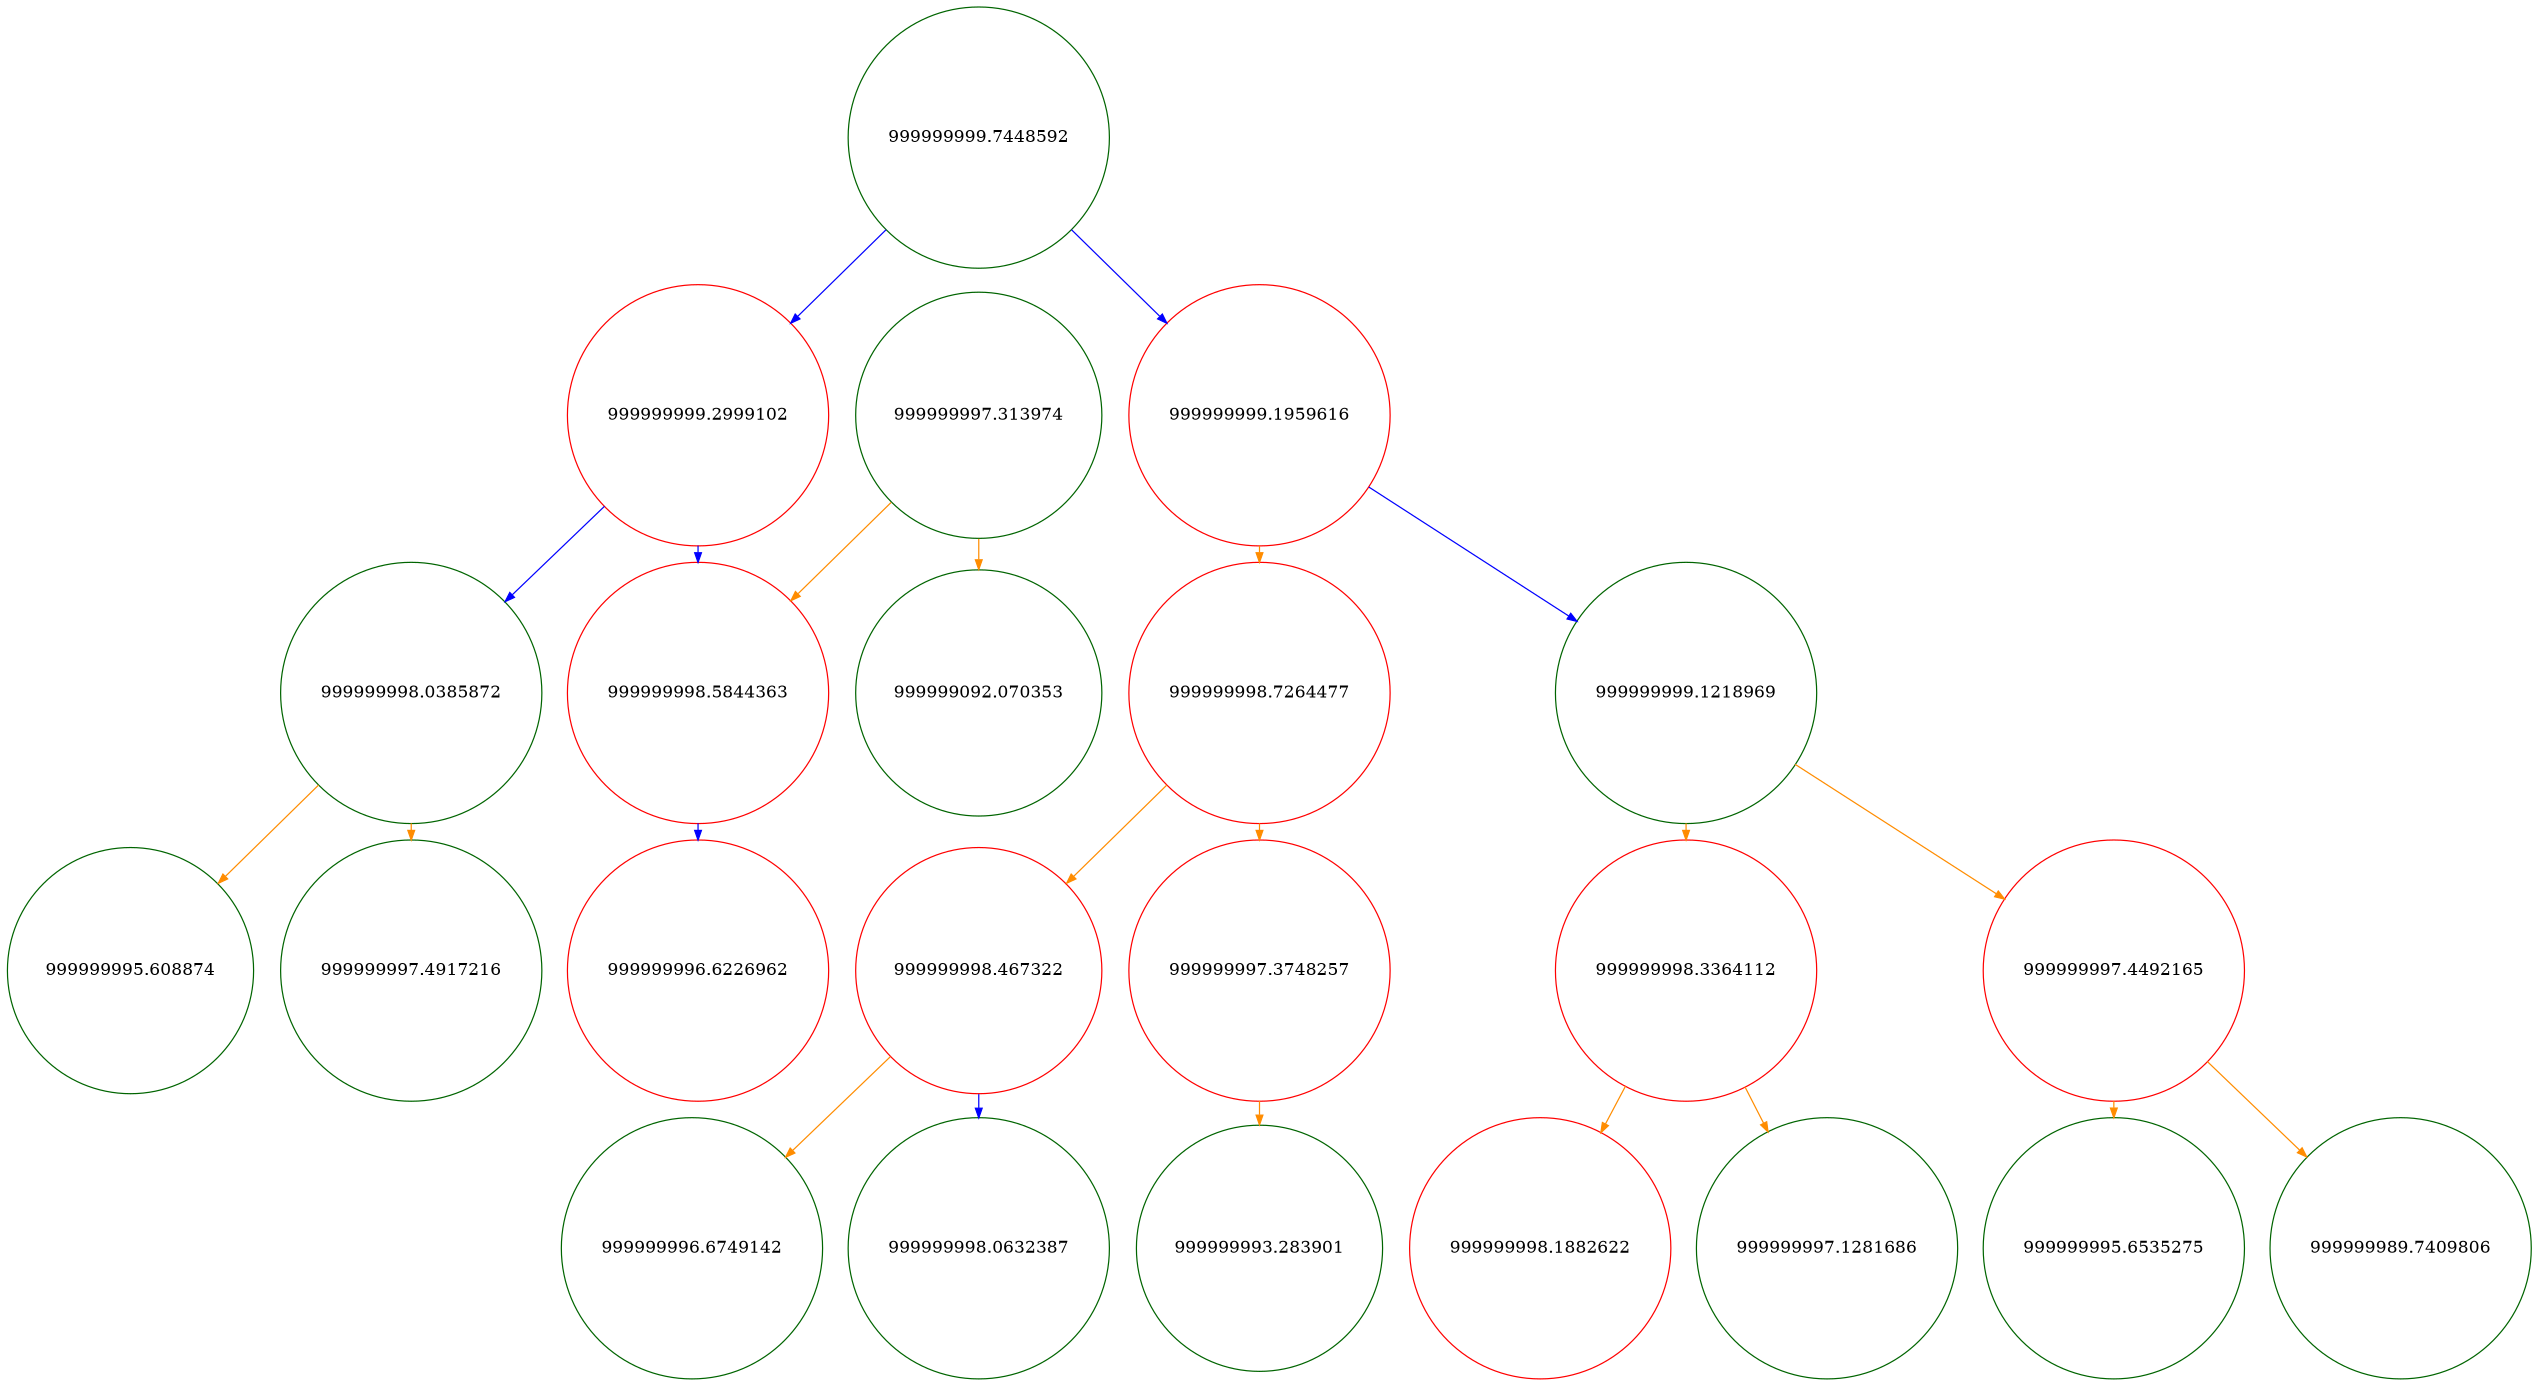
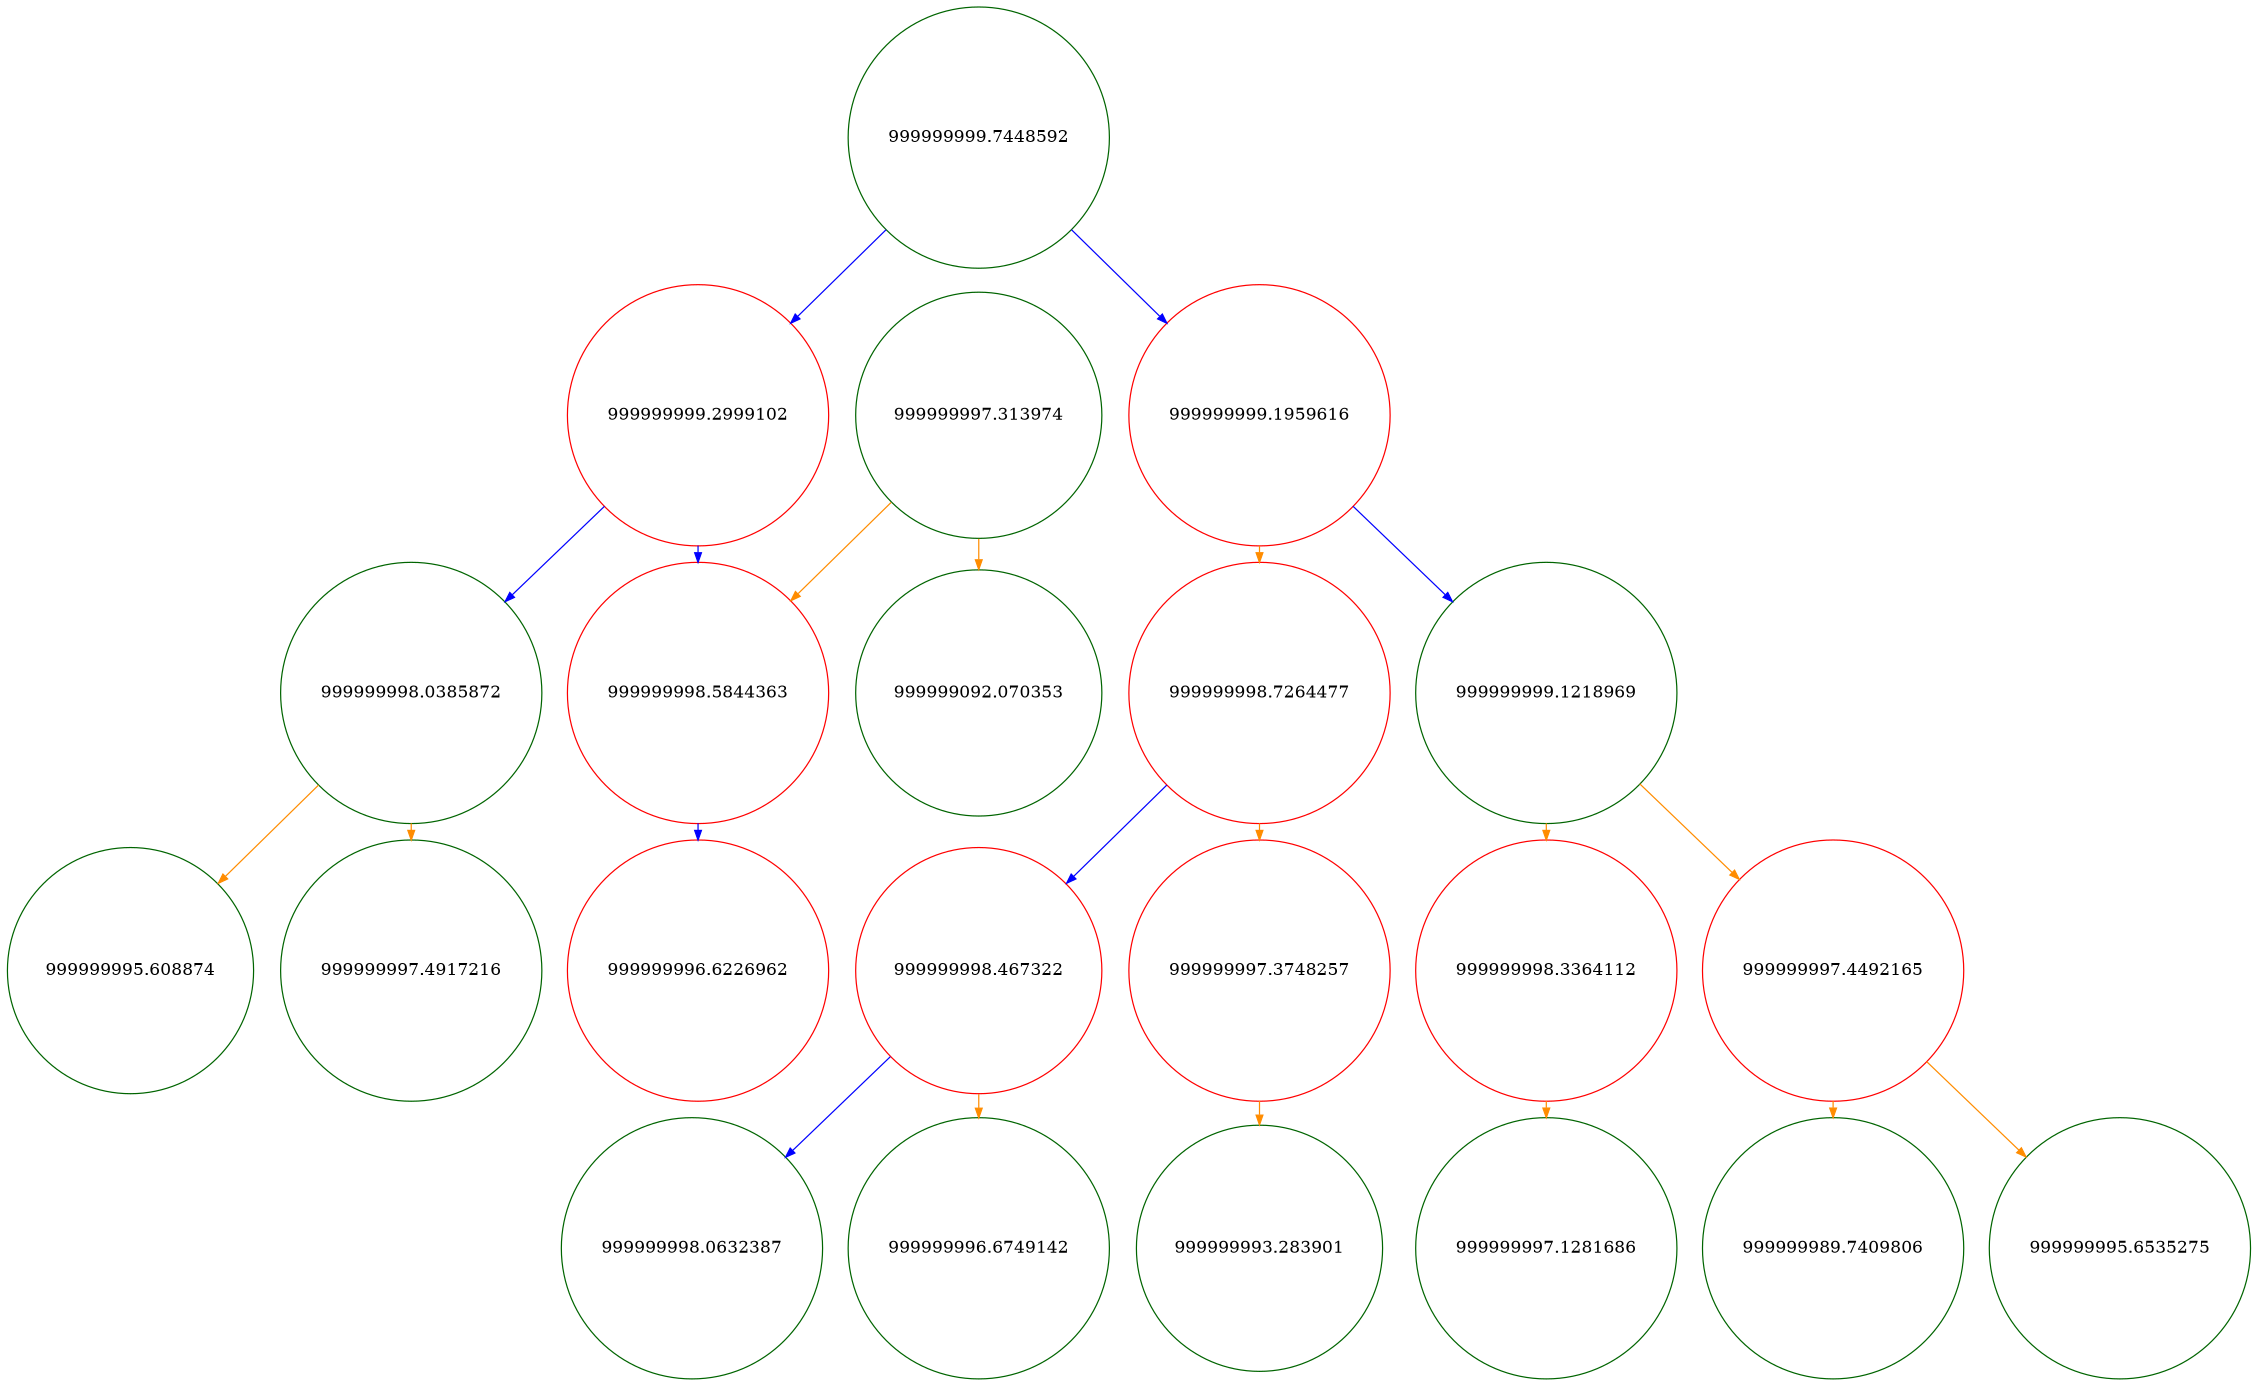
edge "999999998.7264477" -> "999999998.467322": color darkorange -> blue
node "999999998.1882622": removed
